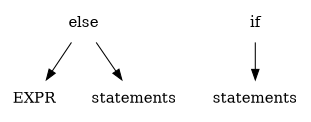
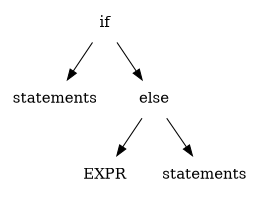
edge "if" -> "else": added
